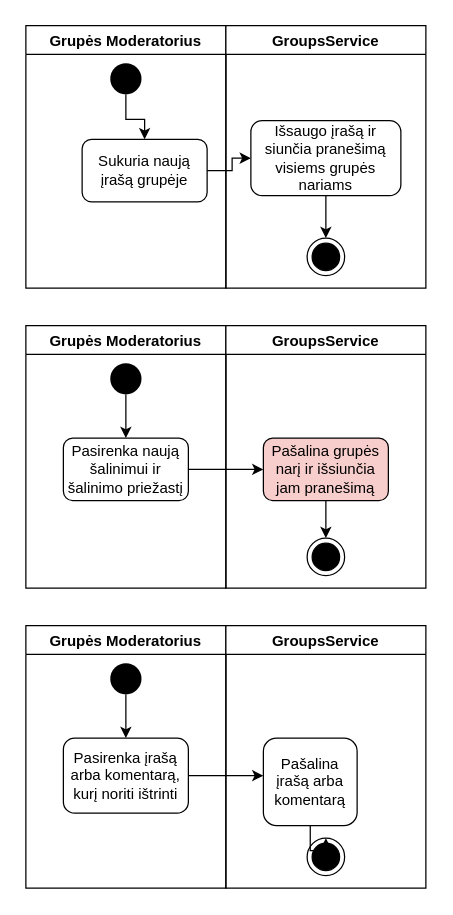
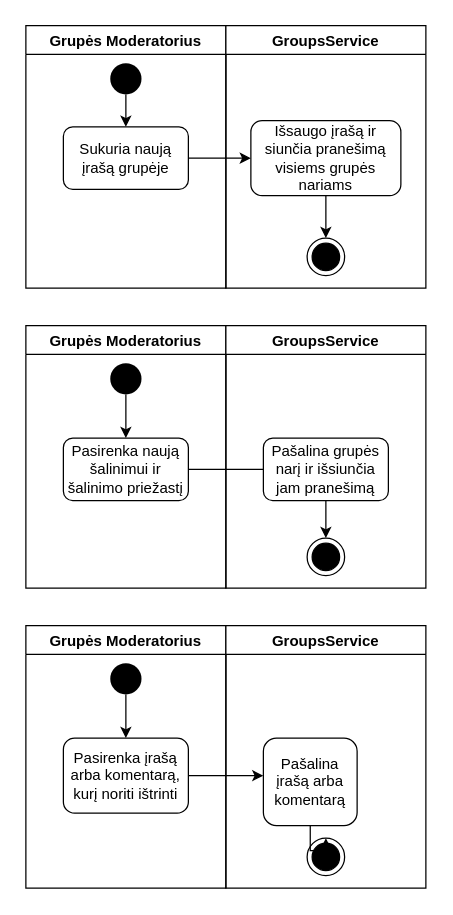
node "Sukuria naują įrašą grupėje": moved (144, 171) -> (126, 158)
edge "Pasirenka naują šalinimui ir šalinimo priežastį" -> "Pašalina grupės narį ir išsiunčia jam pranešimą": arrowhead classic -> none
node "Pašalina grupės narį ir išsiunčia jam pranešimą": fillcolor #f8cecc -> #ffffff
